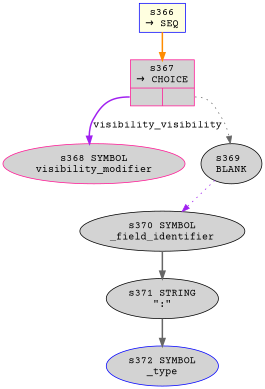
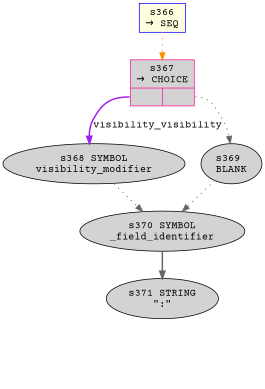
edge "s366 → SEQ" -> "s367": style bold -> dotted
node "s368 SYMBOL visibility_modifier": color deeppink -> black
edge "s369 BLANK" -> "s370 SYMBOL _field_identifier": color purple -> gray40
edge "s368 SYMBOL visibility_modifier" -> "s370 SYMBOL _field_identifier": added
node "s372 SYMBOL _type": removed
